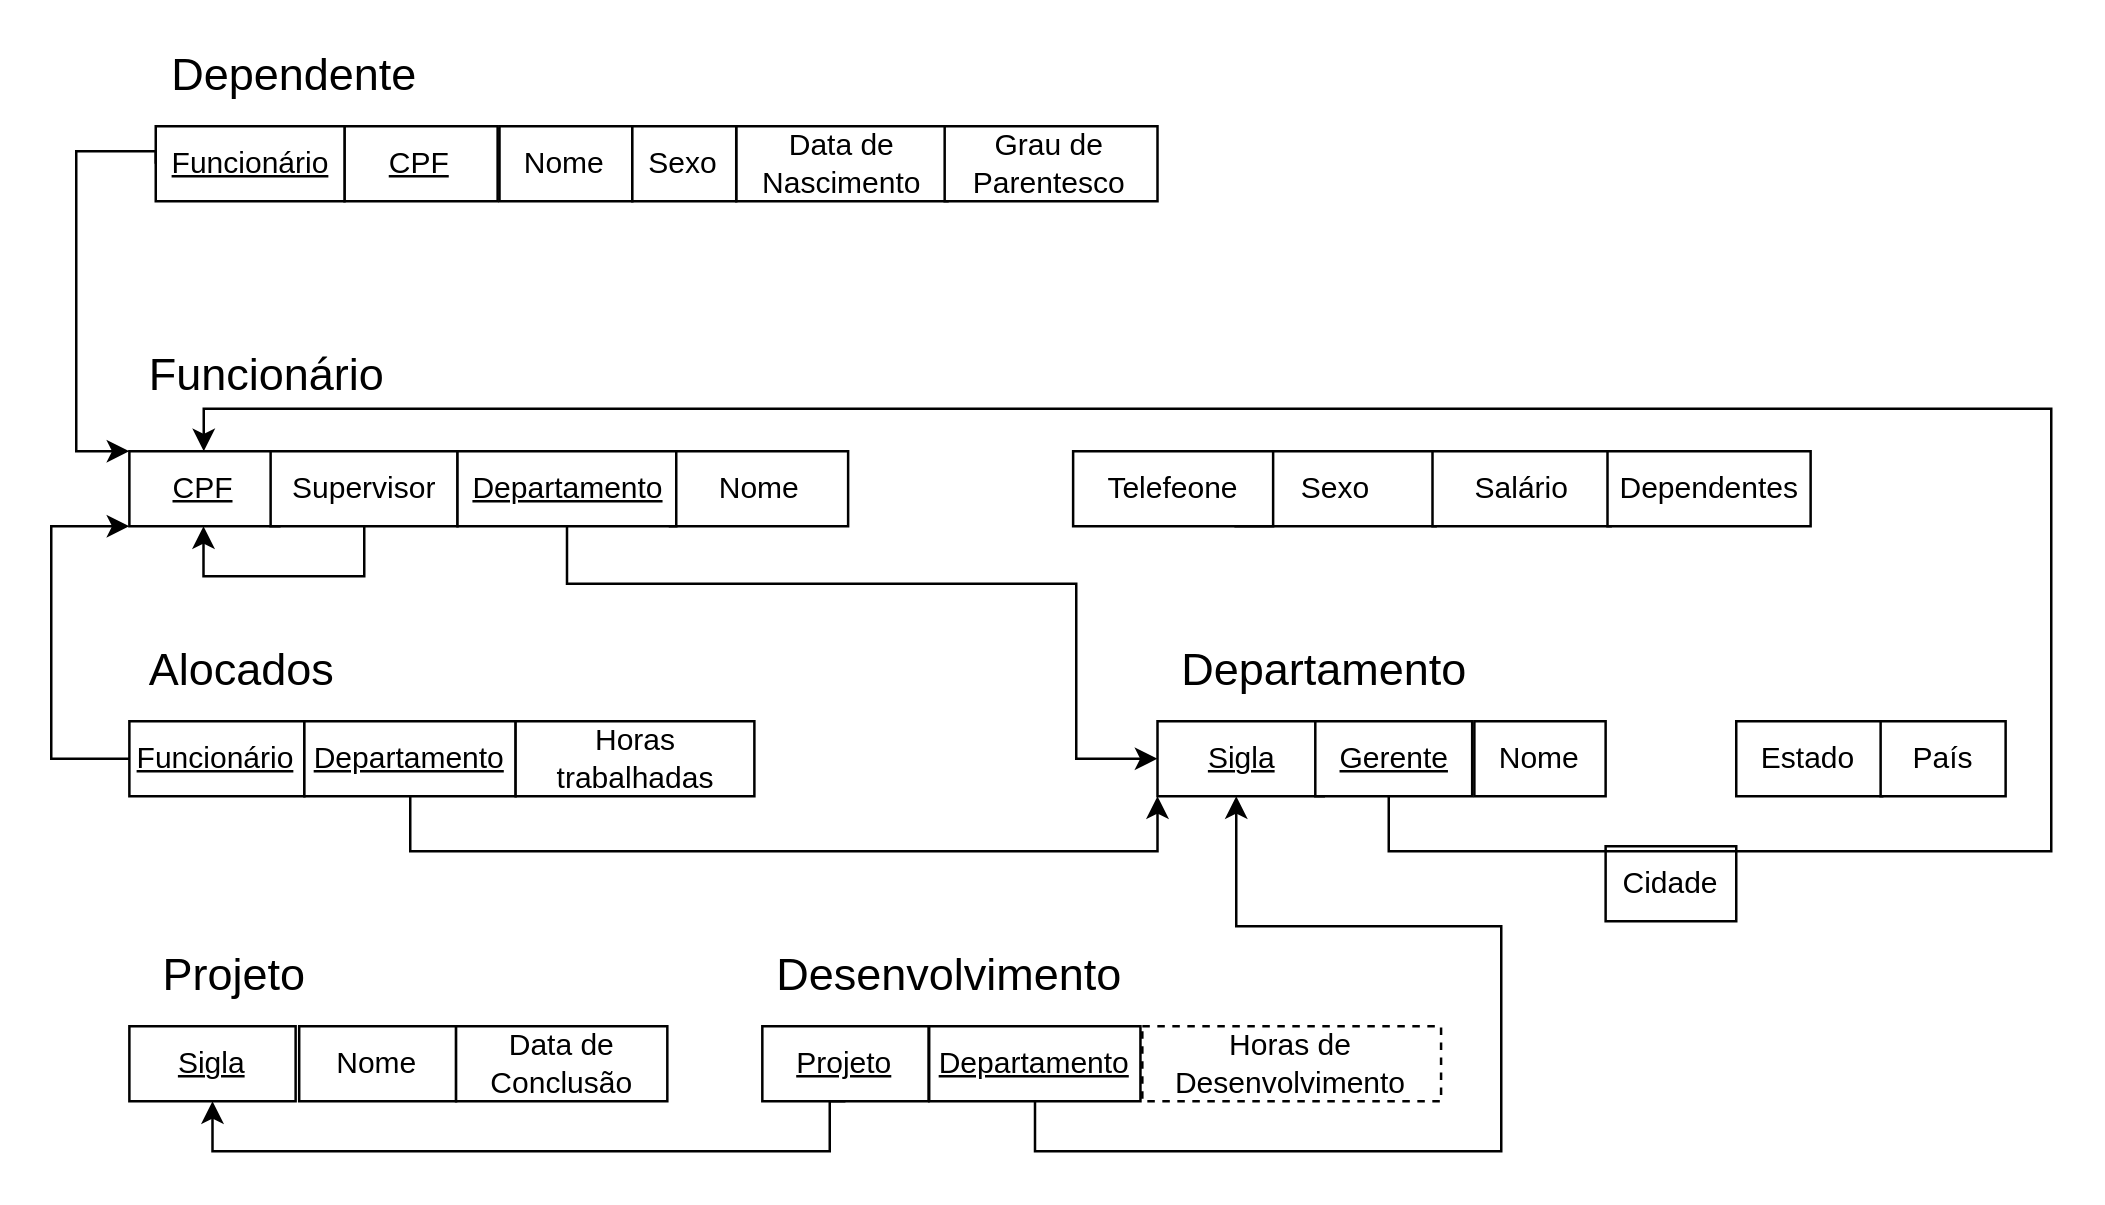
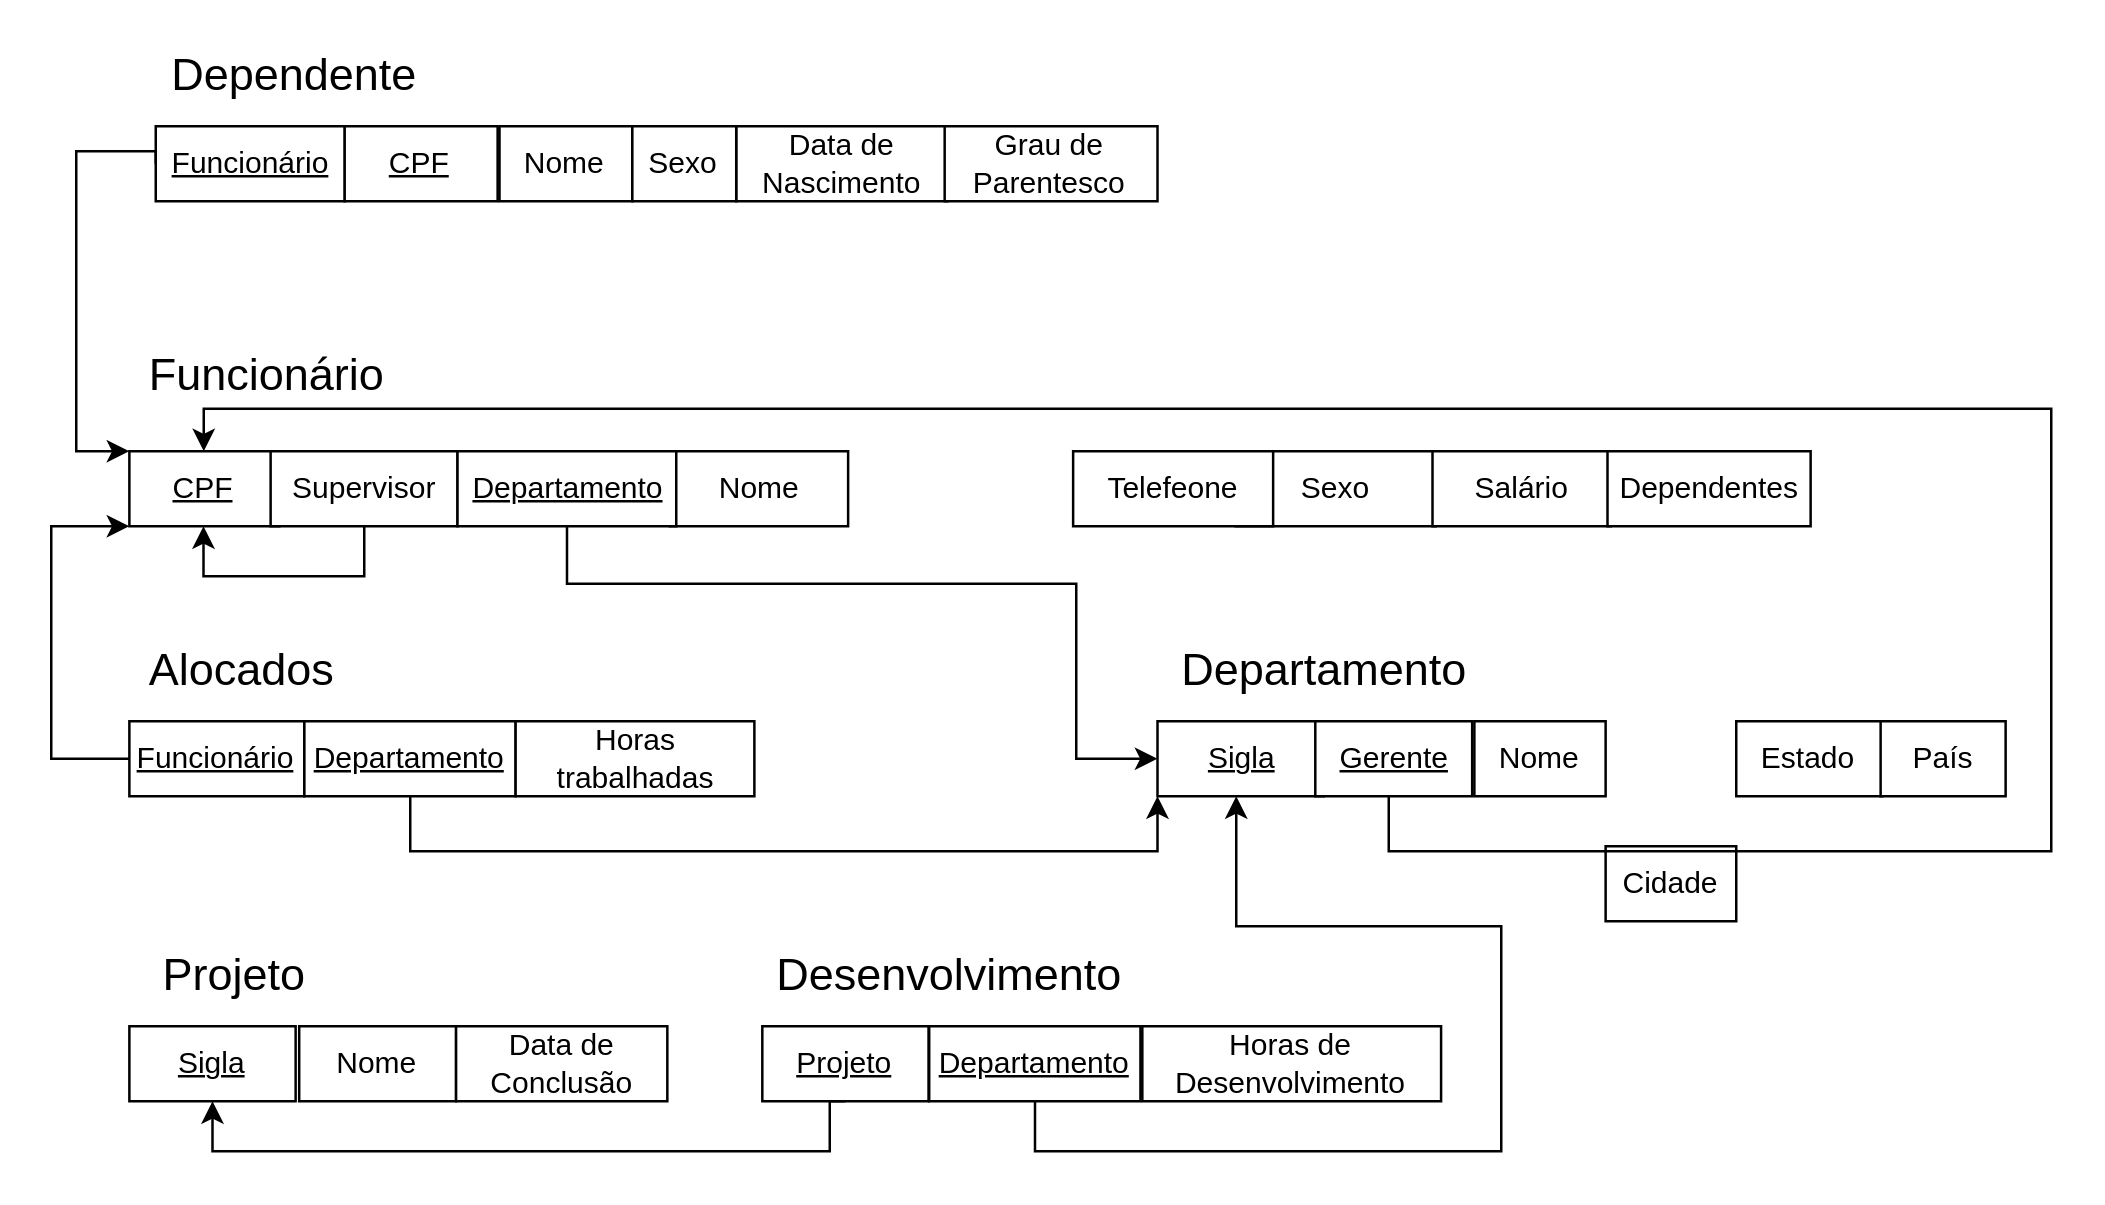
node "Horas de Desenvolvimento": style dashed -> solid
